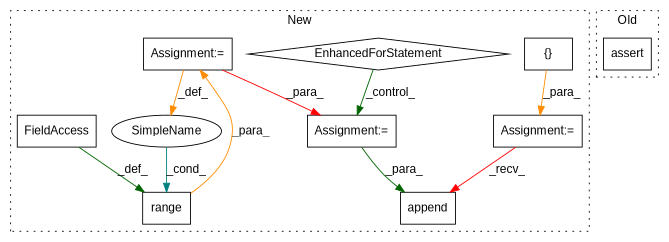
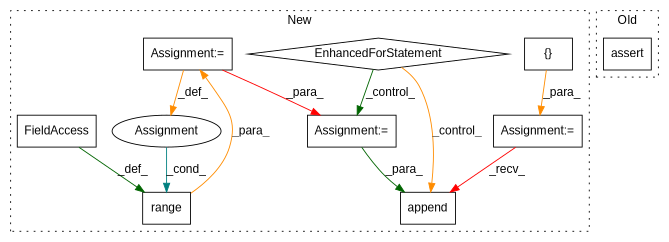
edge "EnhancedForStatement" -> "append": added, label "_control_"
node "SimpleName": label "SimpleName" -> "Assignment"
